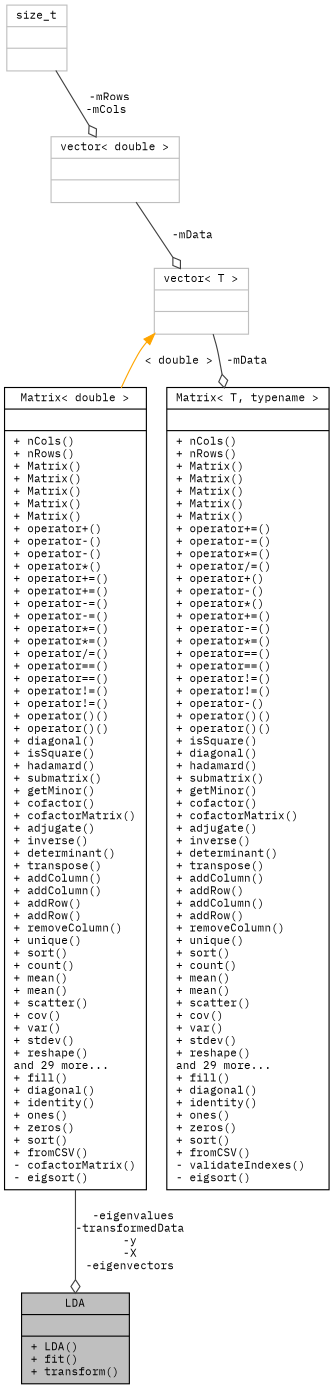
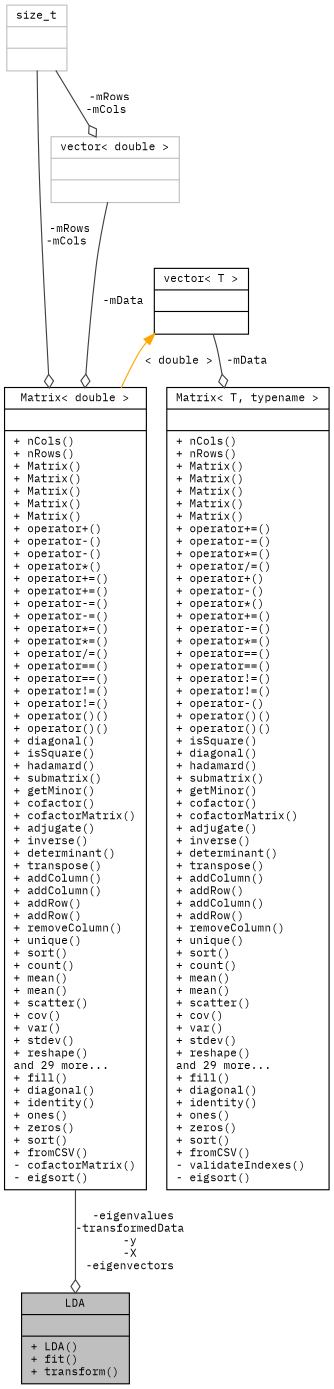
edge "size_t" -> "Matrix< double >": added, label "-mRows -mCols"
edge "vector< double >" -> "vector< T >": now "vector< double >" -> "Matrix< double >"
node "vector< T >": color grey75 -> black
